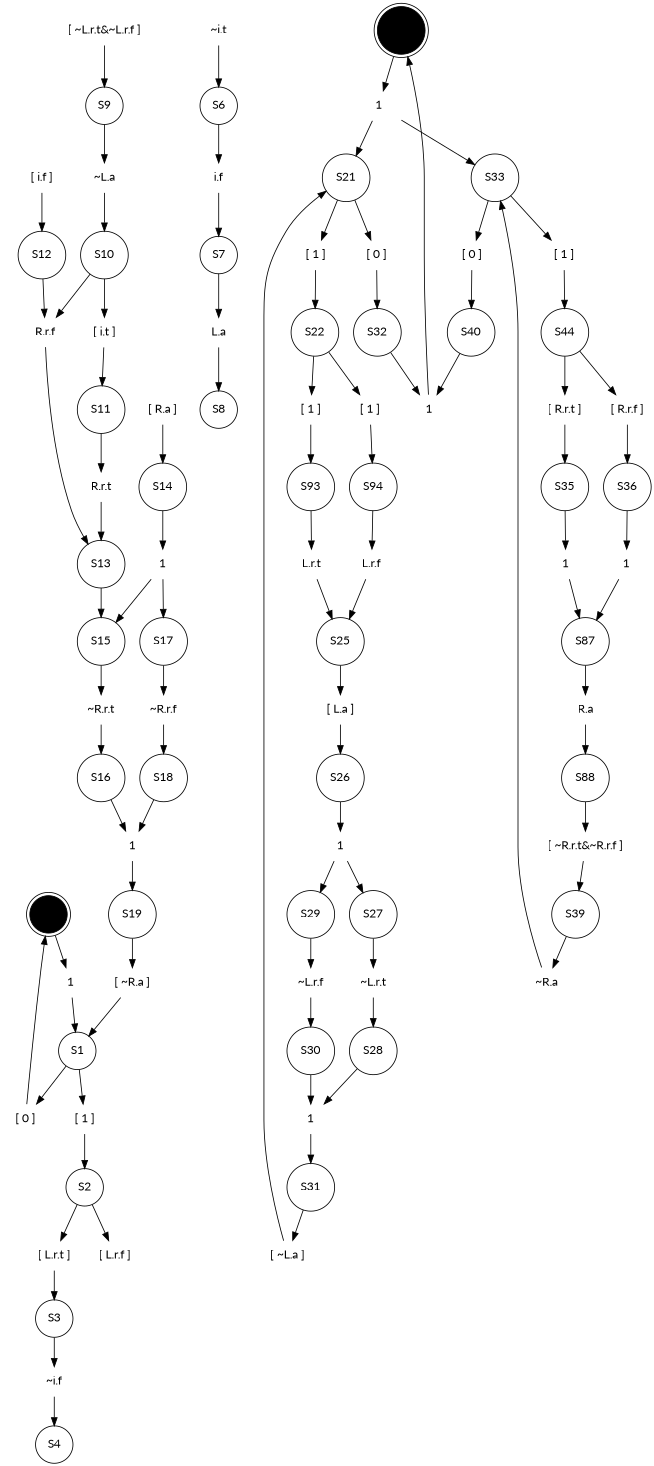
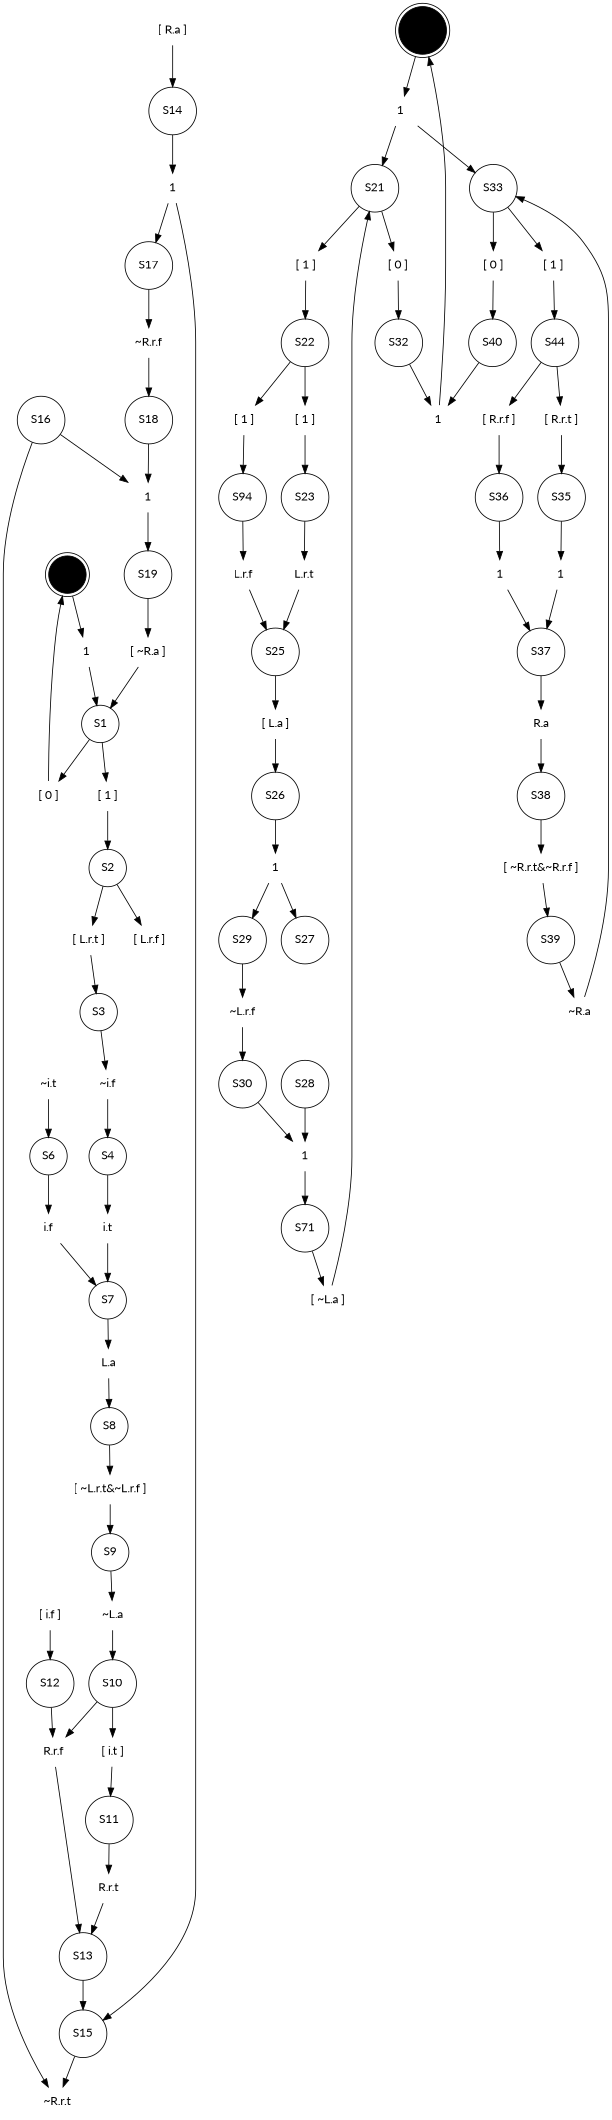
node "S93": label "S93" -> "S23"
node "S87": label "S87" -> "S37"
edge "~R.r.t" -> "S16": reversed
node "S88": label "S88" -> "S38"
node "~L.r.t": removed
node "S31": label "S31" -> "S71"
node "i.t": added
edge "S8" -> "[ ~L.r.t&~L.r.f ]": added
